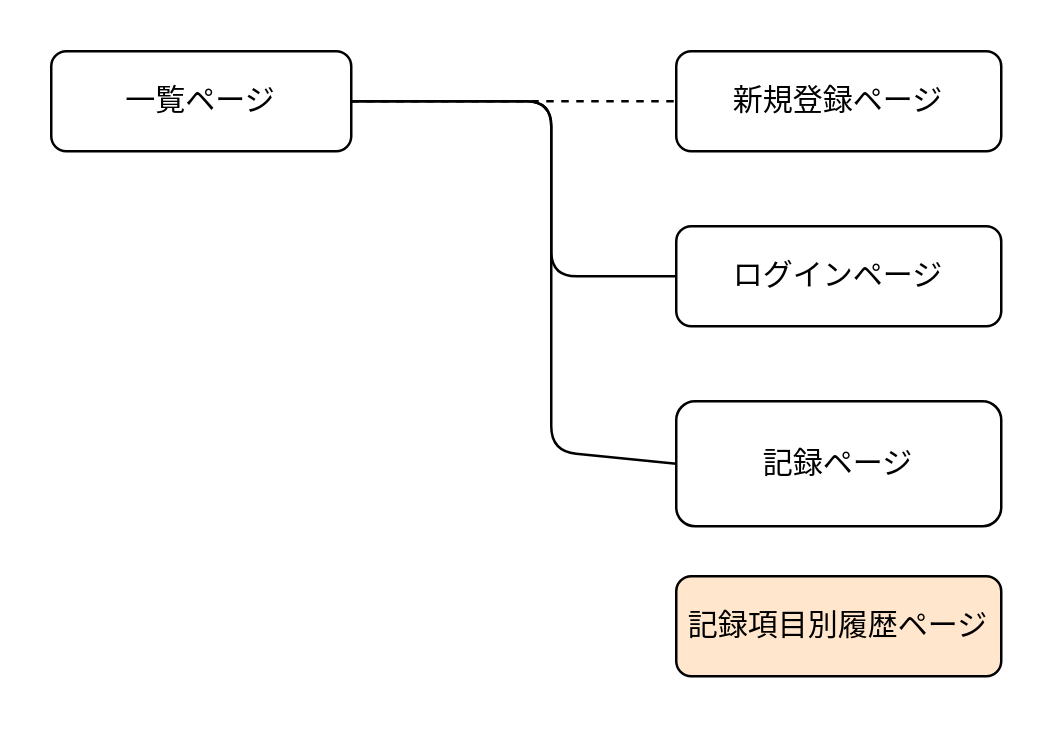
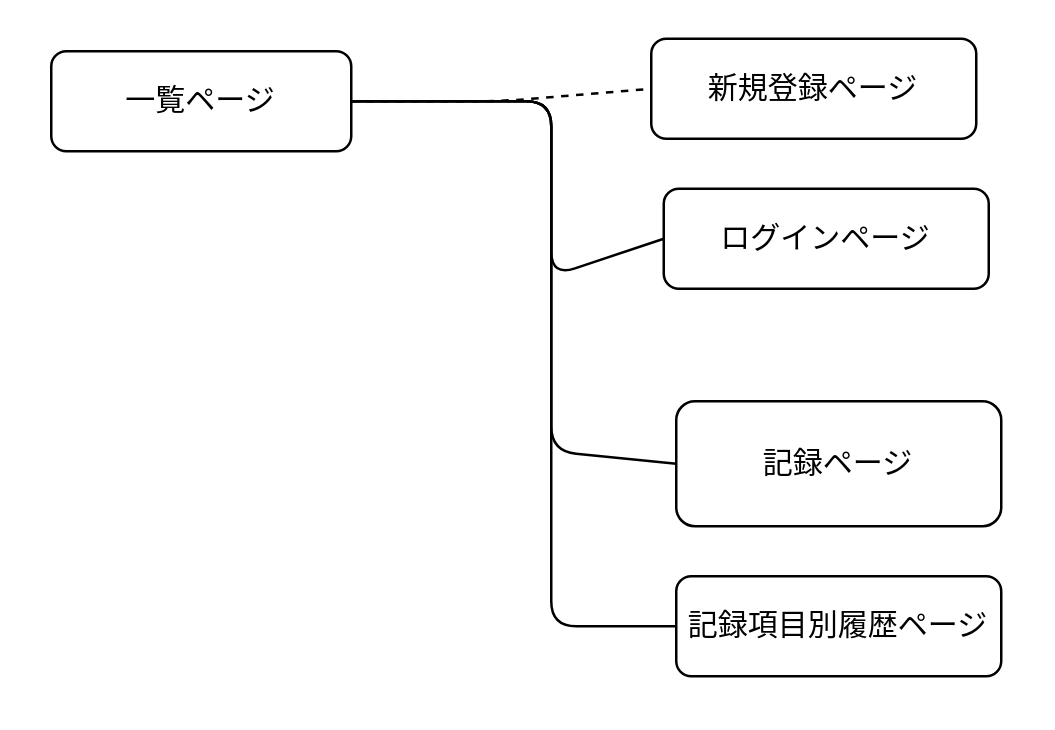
node "新規登録ページ": moved (839, 101) -> (814, 89)
node "ログインページ": moved (839, 276) -> (826, 239)
edge "一覧ページ" -- "記録項目別履歴ページ": added
node "記録項目別履歴ページ": fillcolor #ffe6cc -> #ffffff
